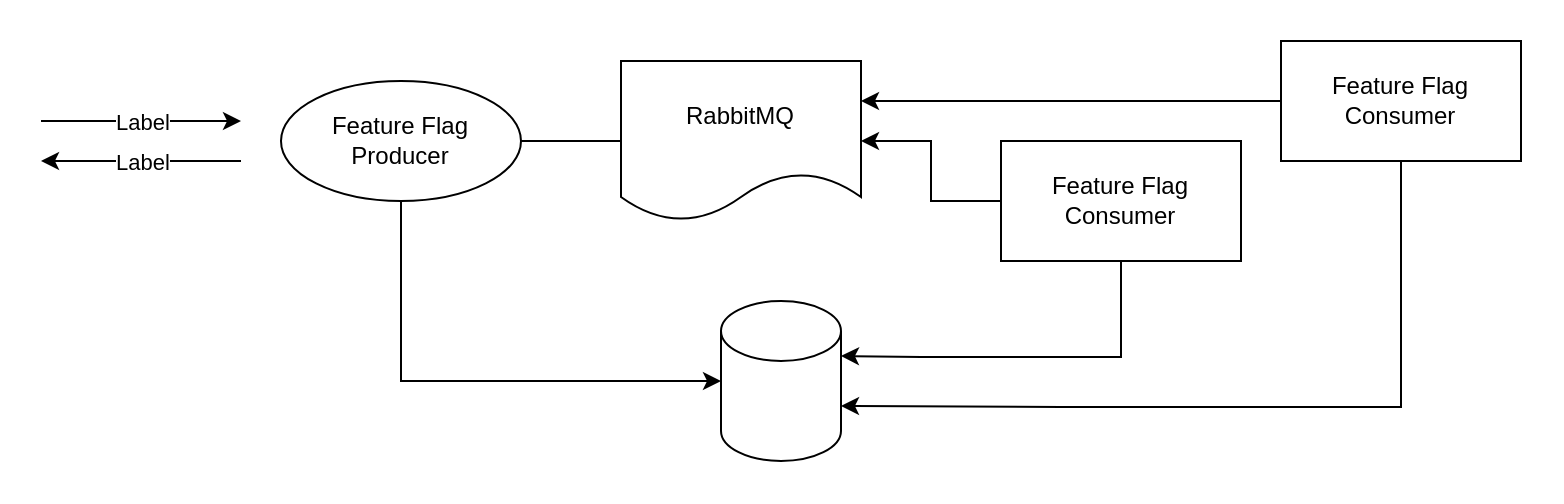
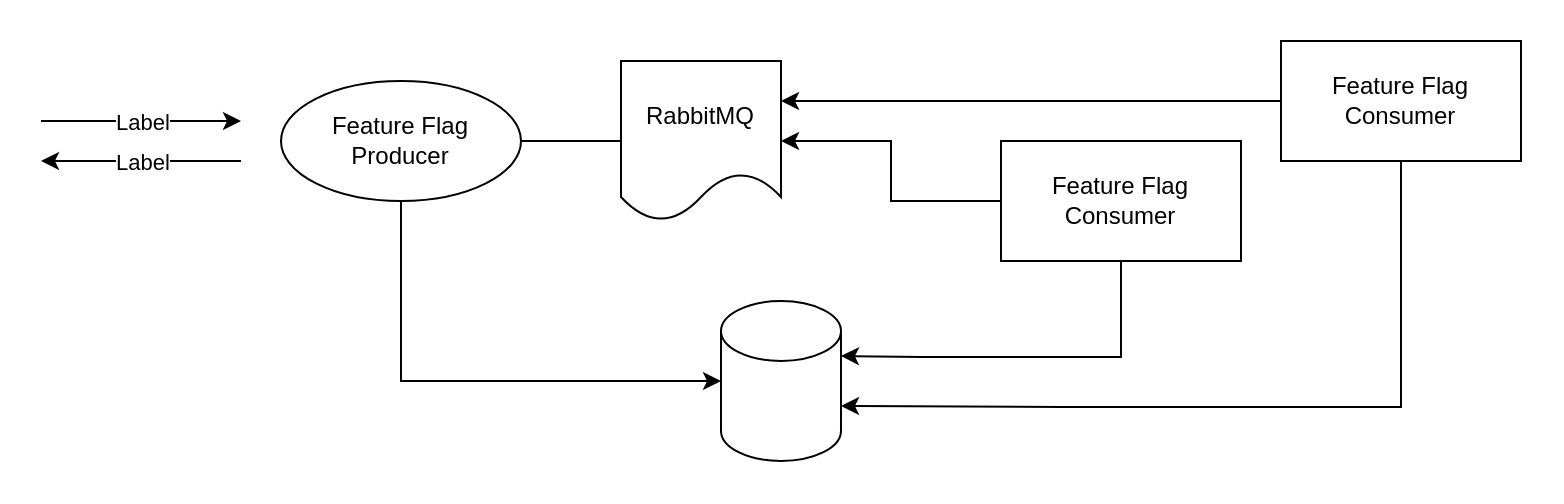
node "RabbitMQ": size 240x160 -> 160x160
